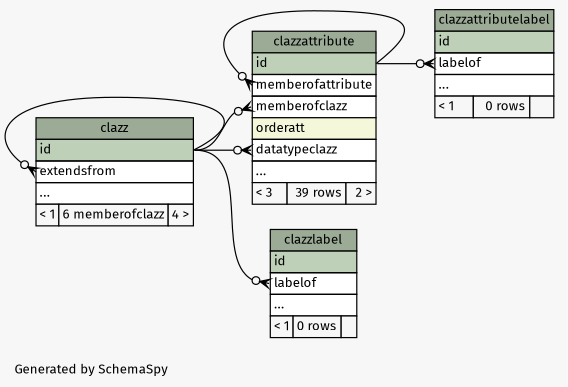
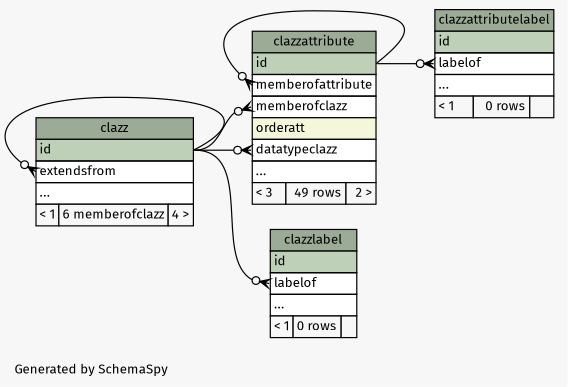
node "clazzattribute": text "39 rows" -> "49 rows"
